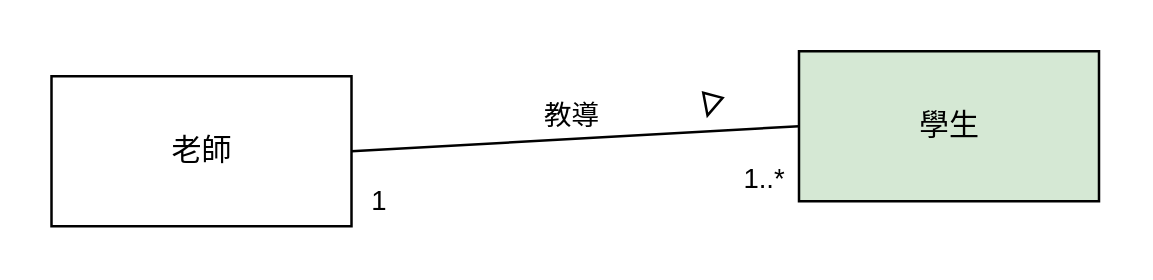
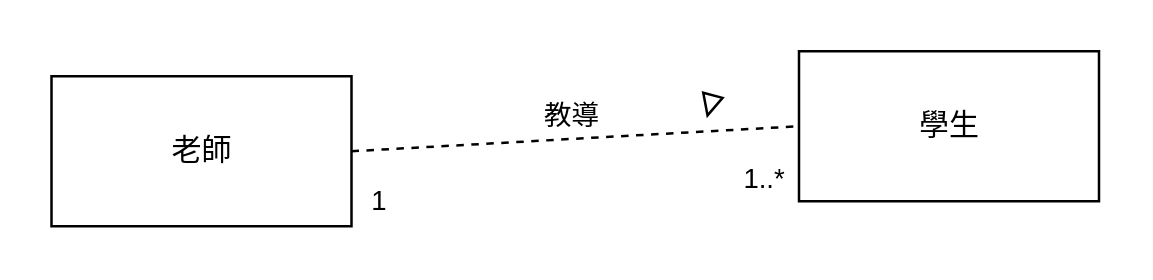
node "學生": fillcolor #d5e8d4 -> #ffffff
edge "學生" -- "老師": style solid -> dashed
